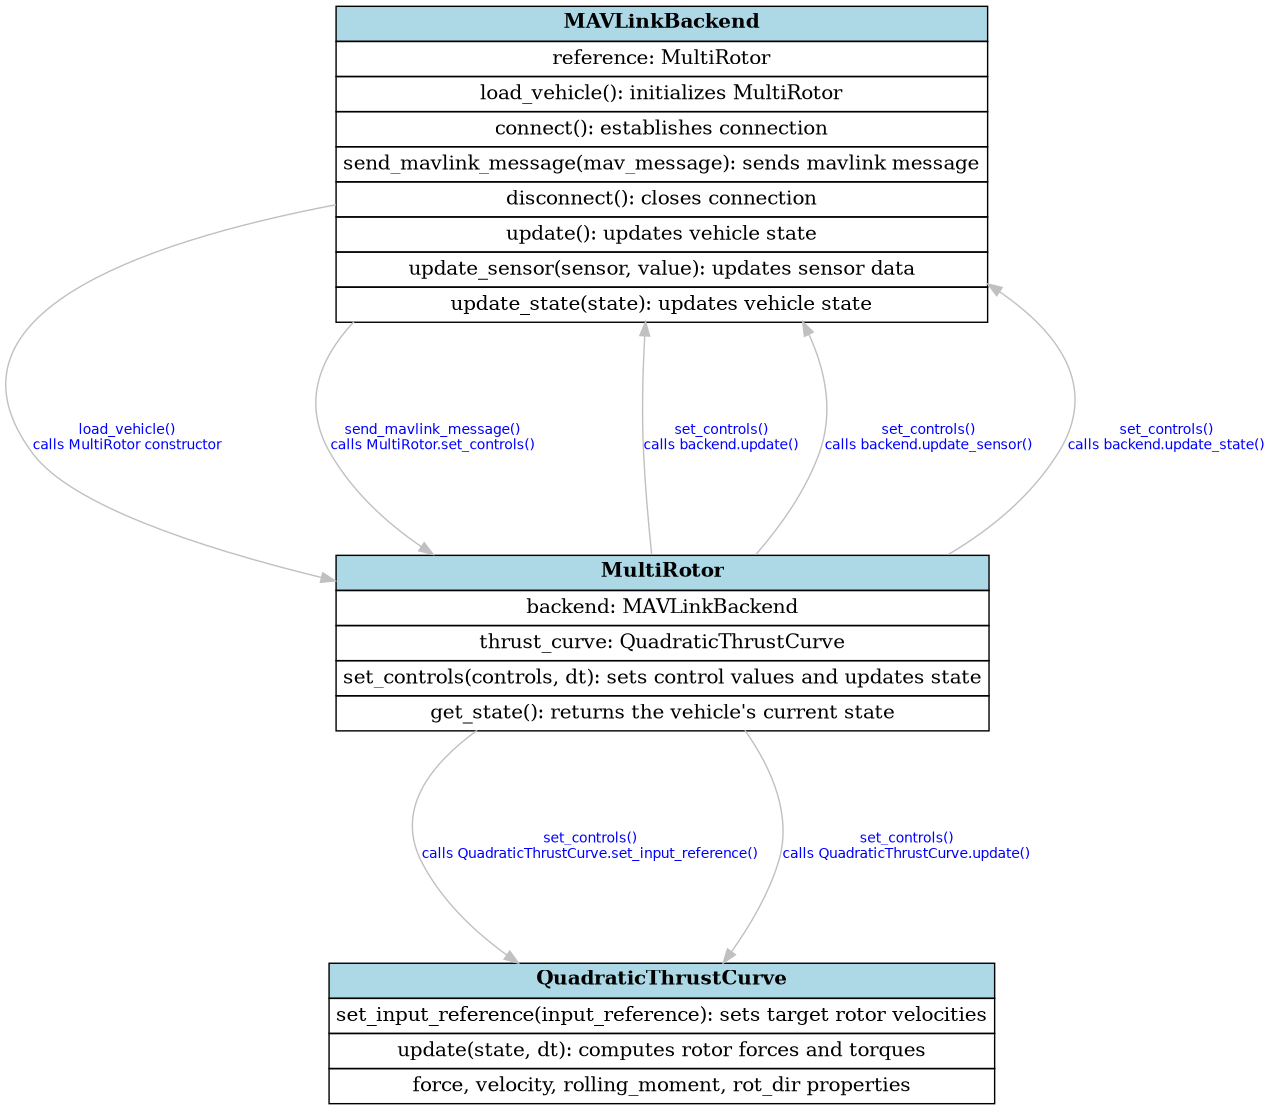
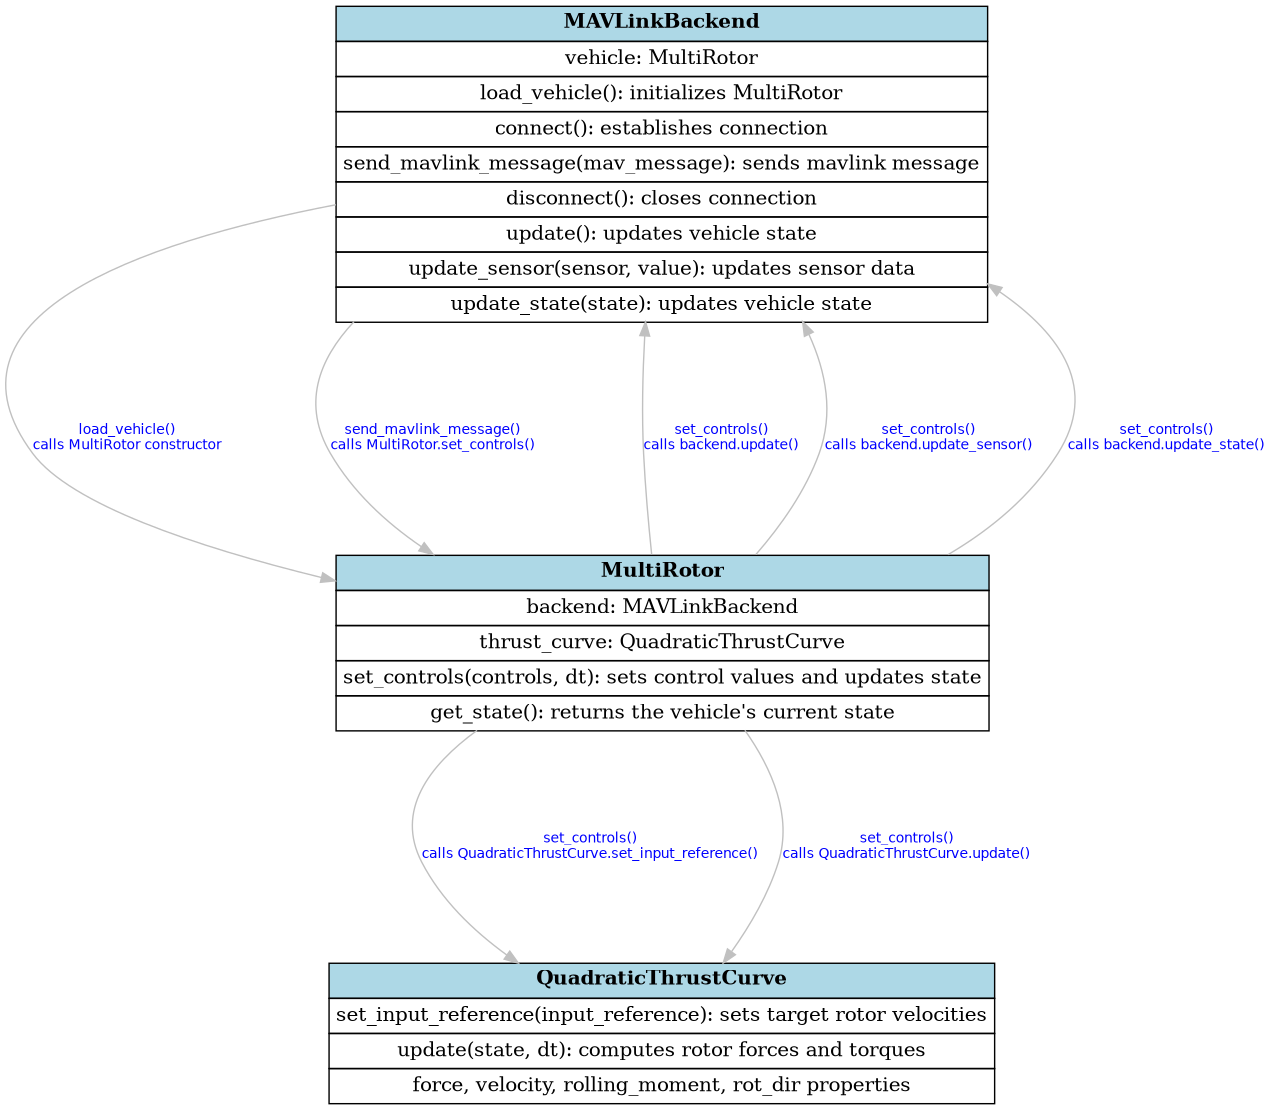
node "MAVLinkBackend": text "reference: MultiRotor" -> "vehicle: MultiRotor"
